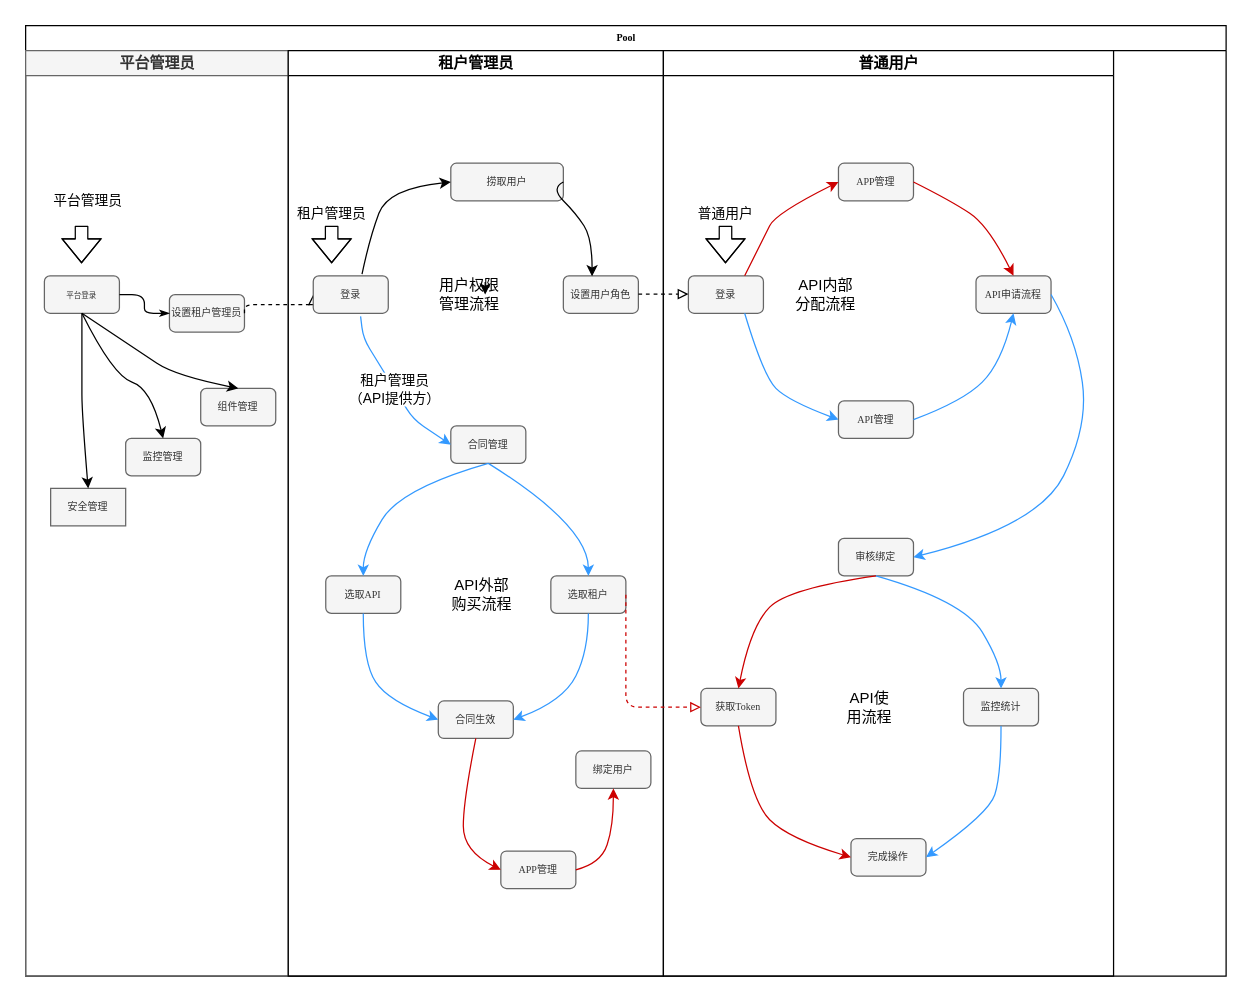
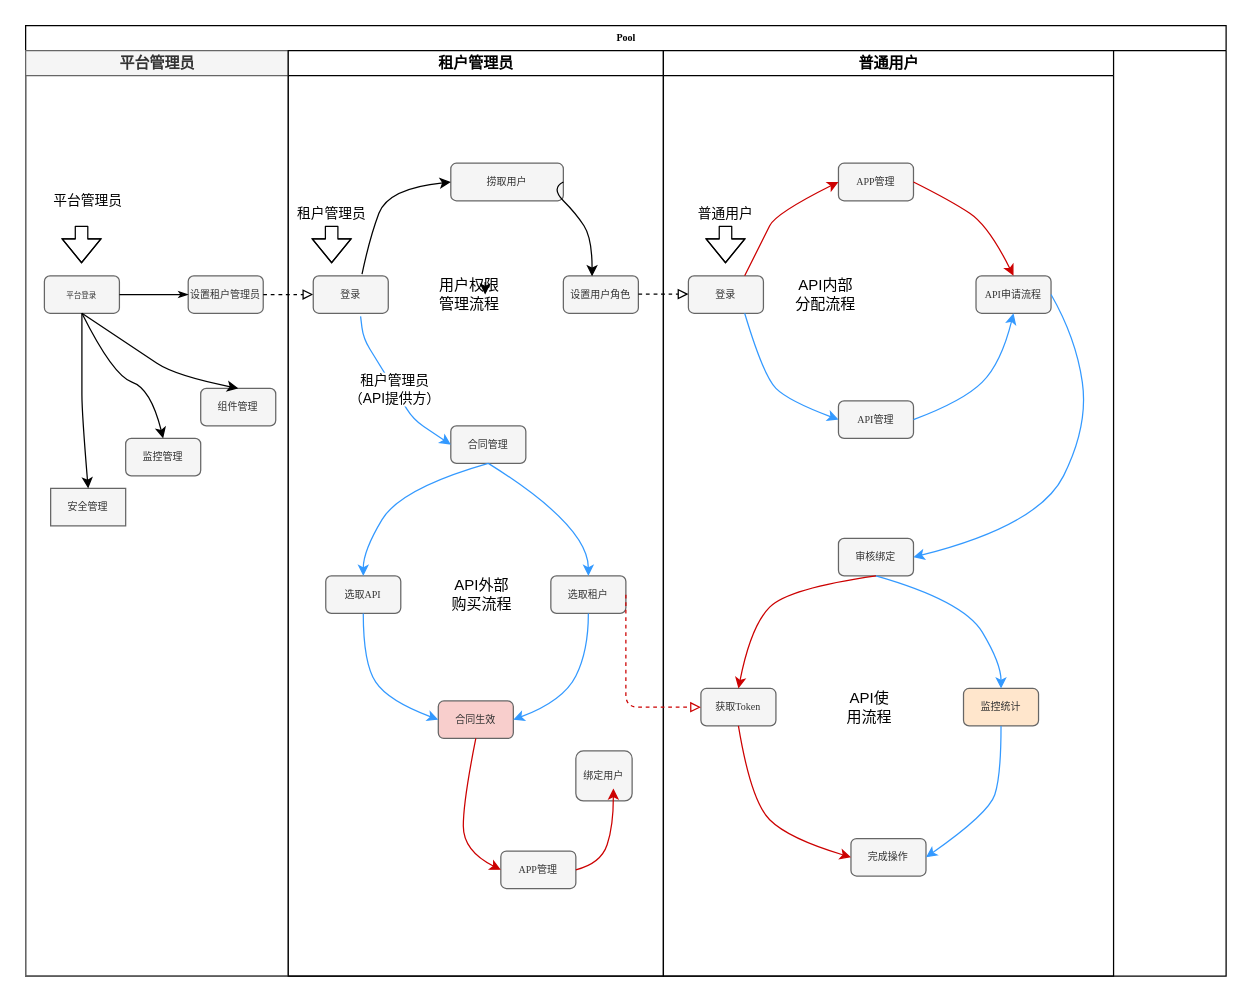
node "设置租户管理员": moved (207, 313) -> (226, 294)
node "监控统计": fillcolor #f5f5f5 -> #ffe6cc
node "合同生效": fillcolor #f5f5f5 -> #f8cecc
node "绑定用户": size 75x38 -> 56x50
